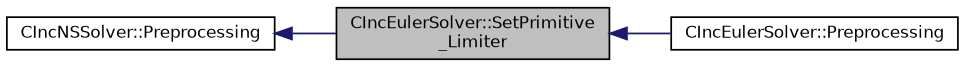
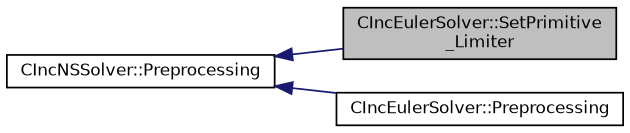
edge "CIncEulerSolver::Preprocessing" -> "CIncEulerSolver::SetPrimitive _Limiter": now "CIncEulerSolver::Preprocessing" -> "CIncNSSolver::Preprocessing"
